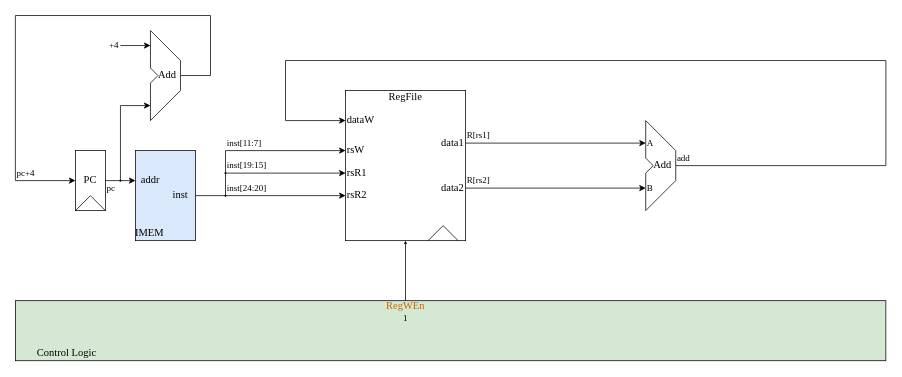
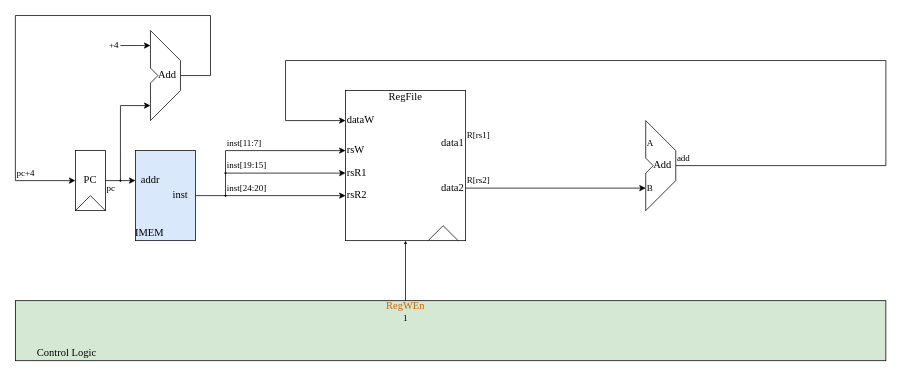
edge "data1" -> "A": removed
